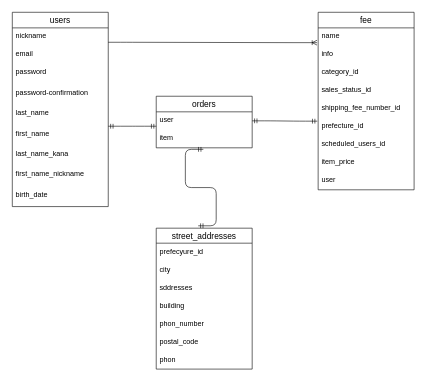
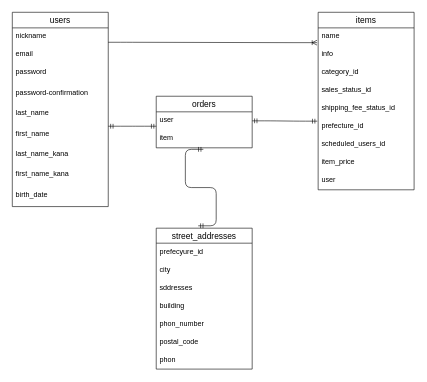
node "fee": label "fee" -> "items"
node "shipping_fee_number_id": label "shipping_fee_number_id" -> "shipping_fee_status_id"
node "first_name_nickname": label "first_name_nickname" -> "first_name_kana"
